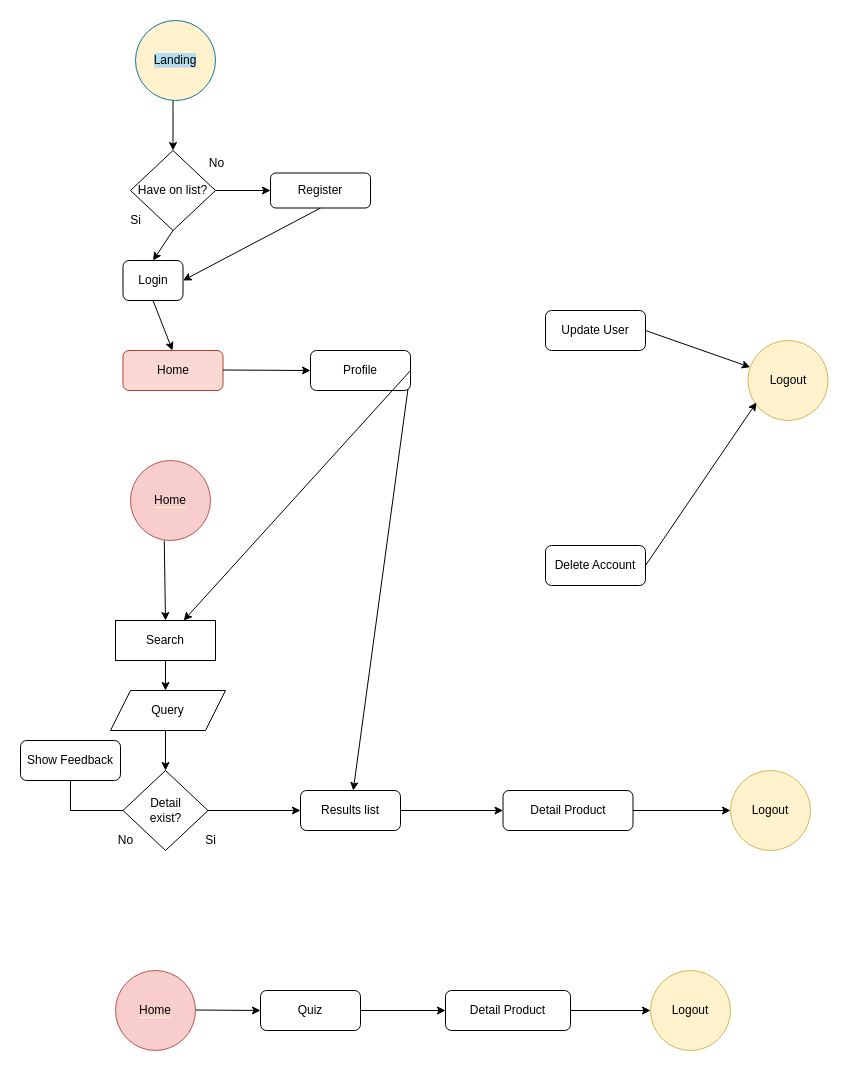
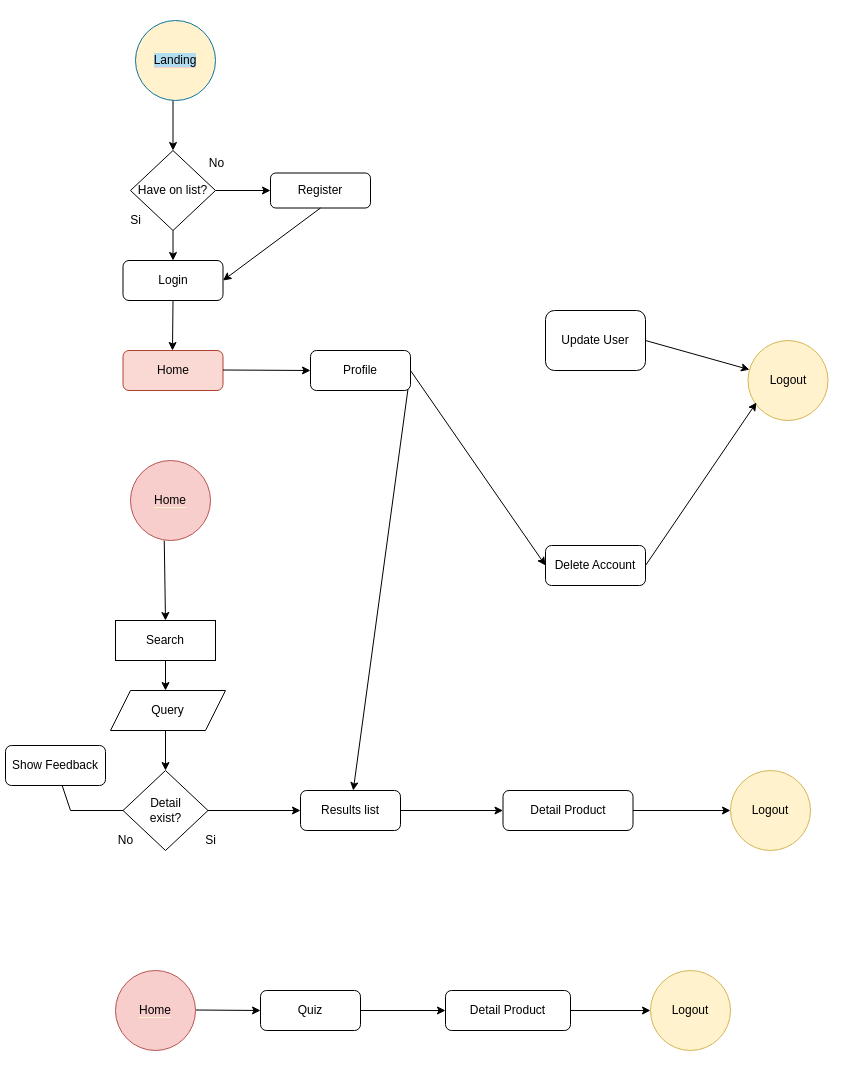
node "Login": size 60x40 -> 100x40
node "Update User": size 100x40 -> 100x60
edge "Profile" -> "Search": now "Profile" -> "Delete Account"
node "Show Feedback": moved (71, 761) -> (56, 766)
